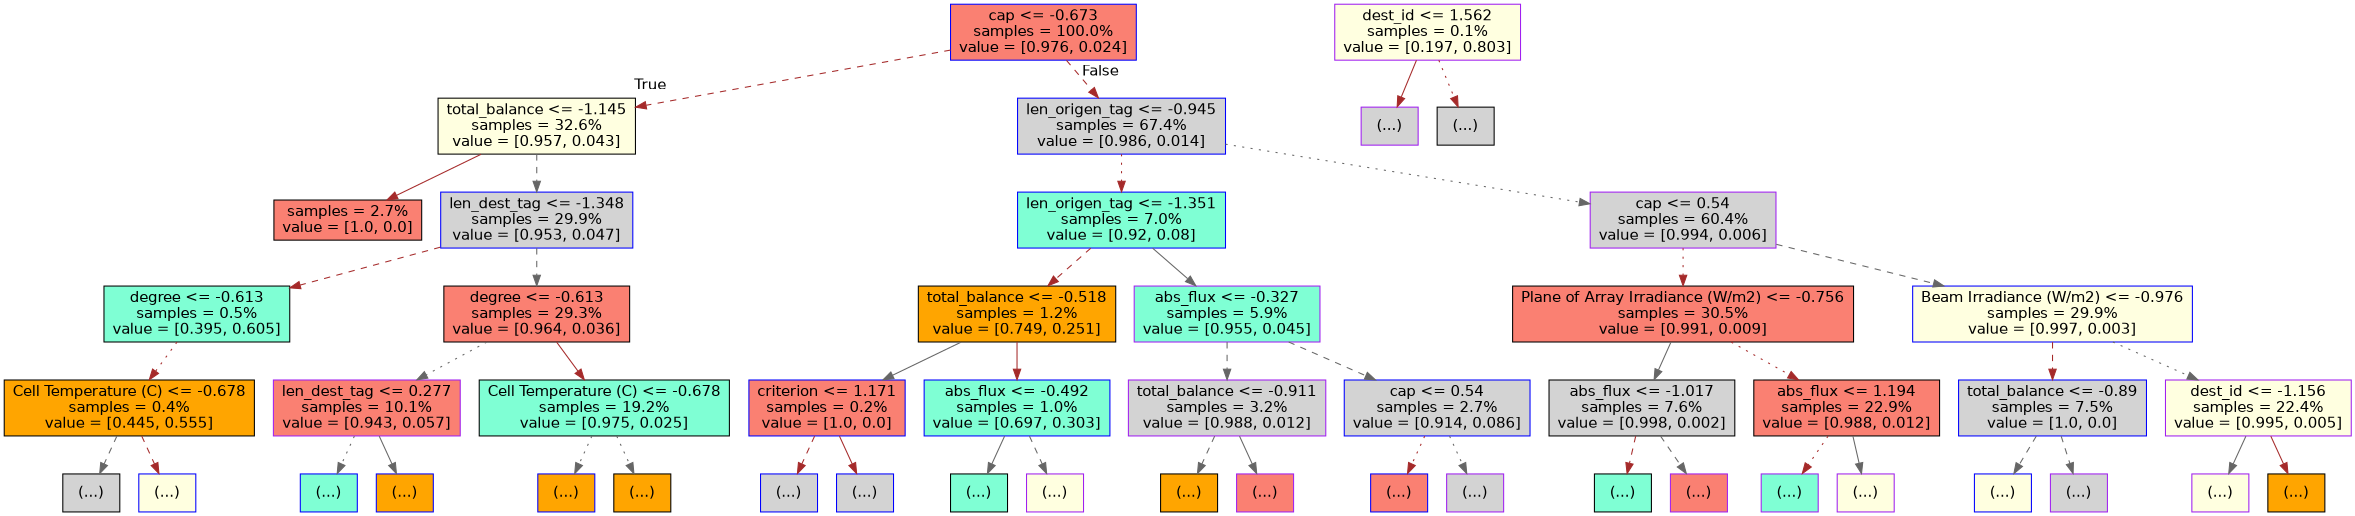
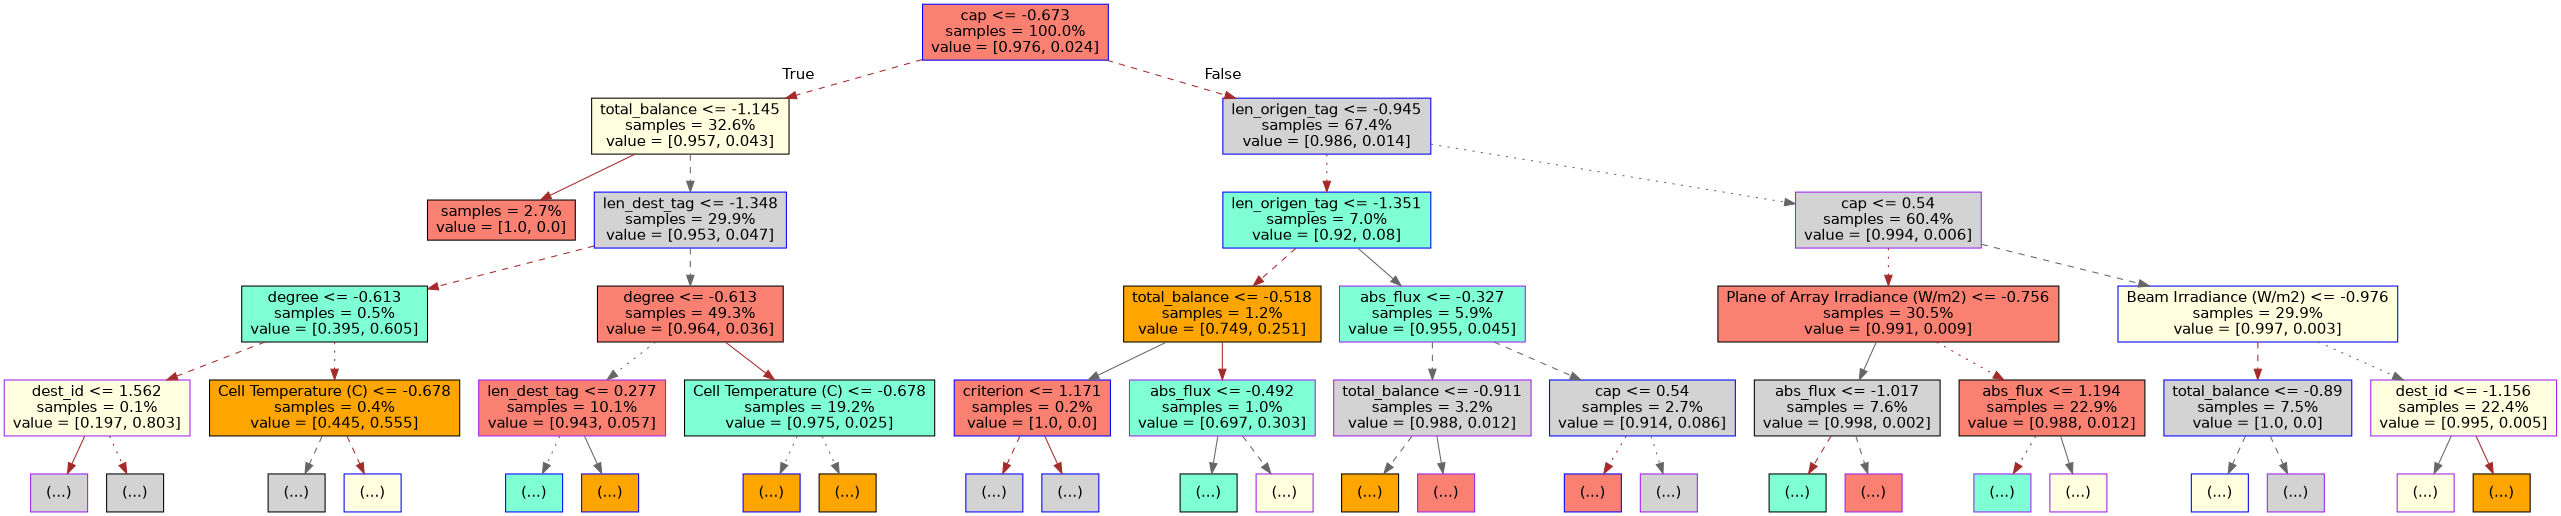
node "degree <= -0.613 samples = 29.3% value = [0.964, 0.036]": label "degree <= -0.613 samples = 29.3% value = [0.964, 0.036]" -> "degree <= -0.613 samples = 49.3% value = [0.964, 0.036]"
edge "degree <= -0.613 samples = 0.5% value = [0.395, 0.605]" -> "dest_id <= 1.562 samples = 0.1% value = [0.197, 0.803]": added
node "abs_flux <= -0.492 samples = 1.0% value = [0.697, 0.303]": color blue -> purple
